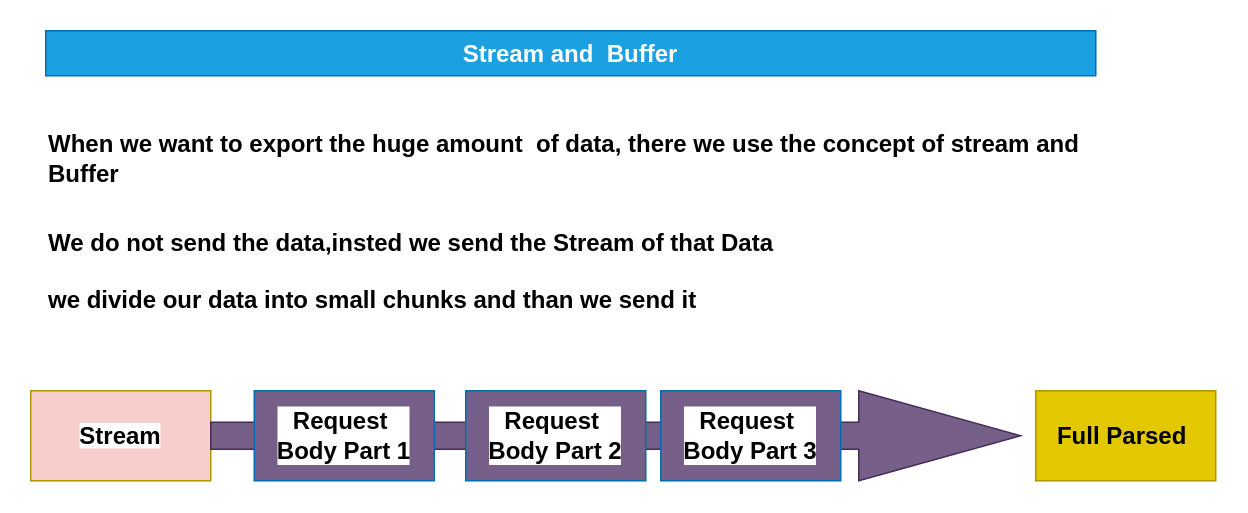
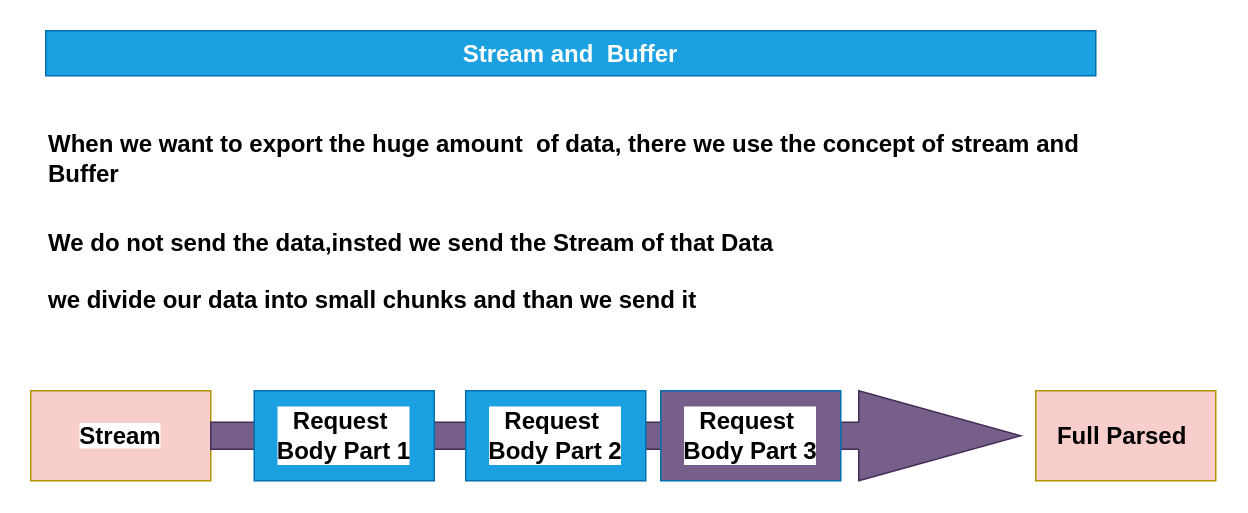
node "Request Body Part 1": fillcolor #76608a -> #1ba1e2
node "Request Body Part 2": fillcolor #76608a -> #1ba1e2
node "Full Parsed": fillcolor #e3c800 -> #f8cecc
